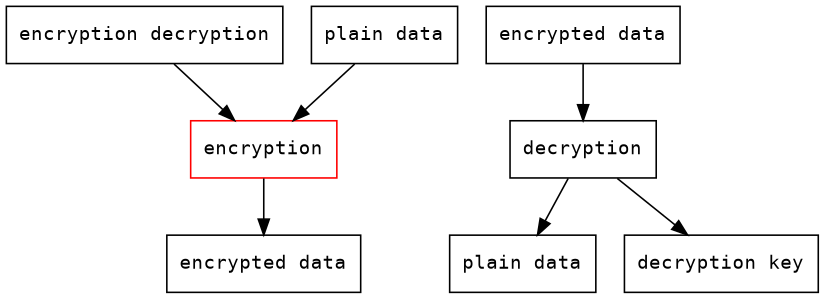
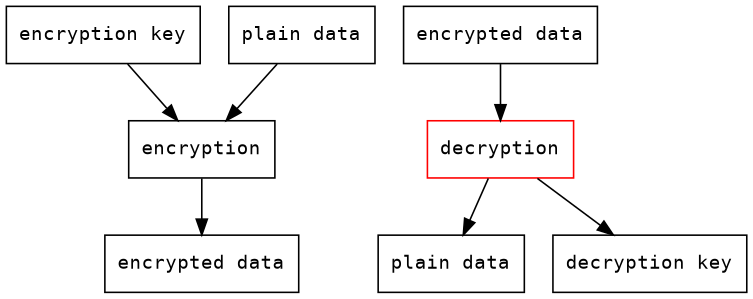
node "encryption decryption": label "encryption decryption" -> "encryption key"
node "encryption": color red -> black
node "decryption": color black -> red
